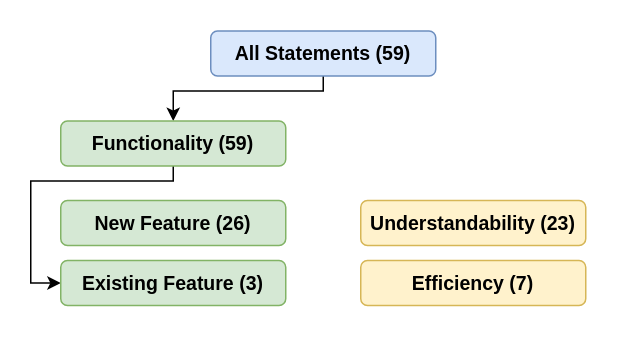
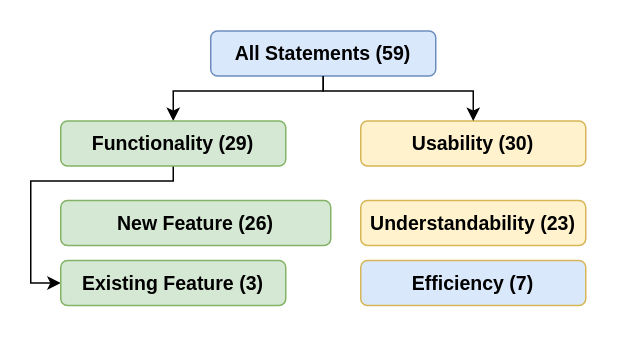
edge "All Statements (59)" -> "Usability (30)": added
node "Functionality (59)": label "Functionality (59)" -> "Functionality (29)"
node "Usability (30)": added
node "New Feature (26)": size 225x45 -> 270x45
node "Efficiency (7)": fillcolor #fff2cc -> #dae8fc
